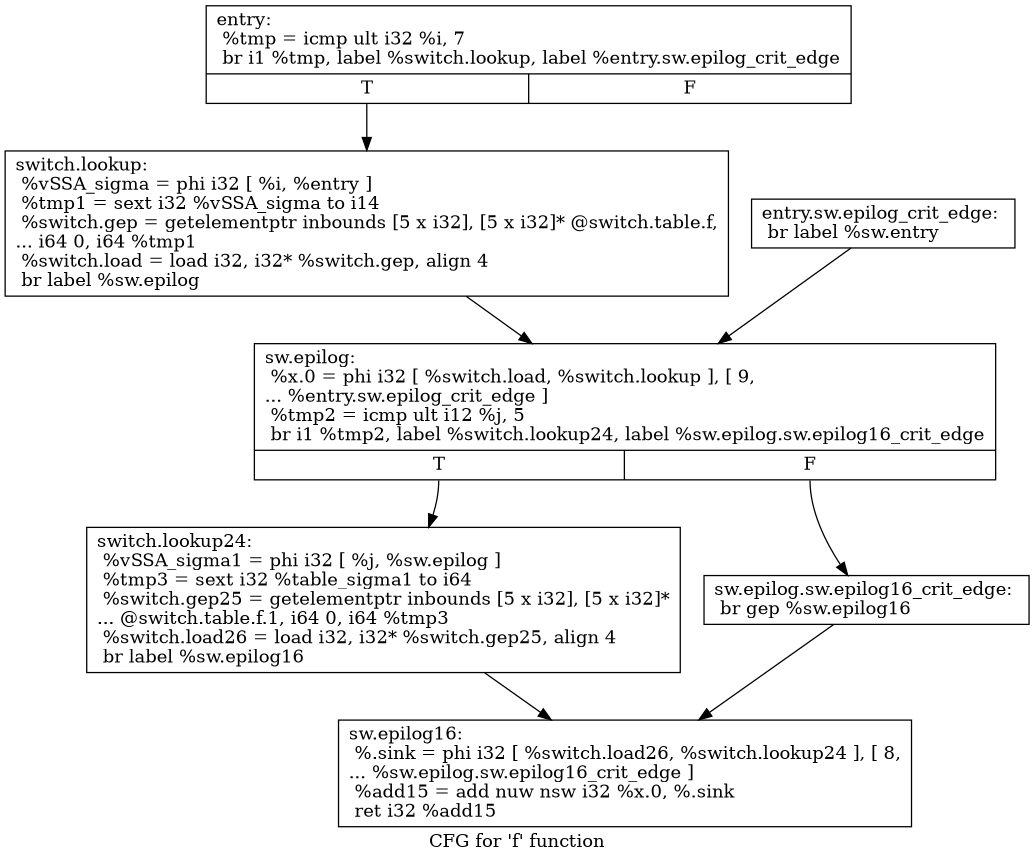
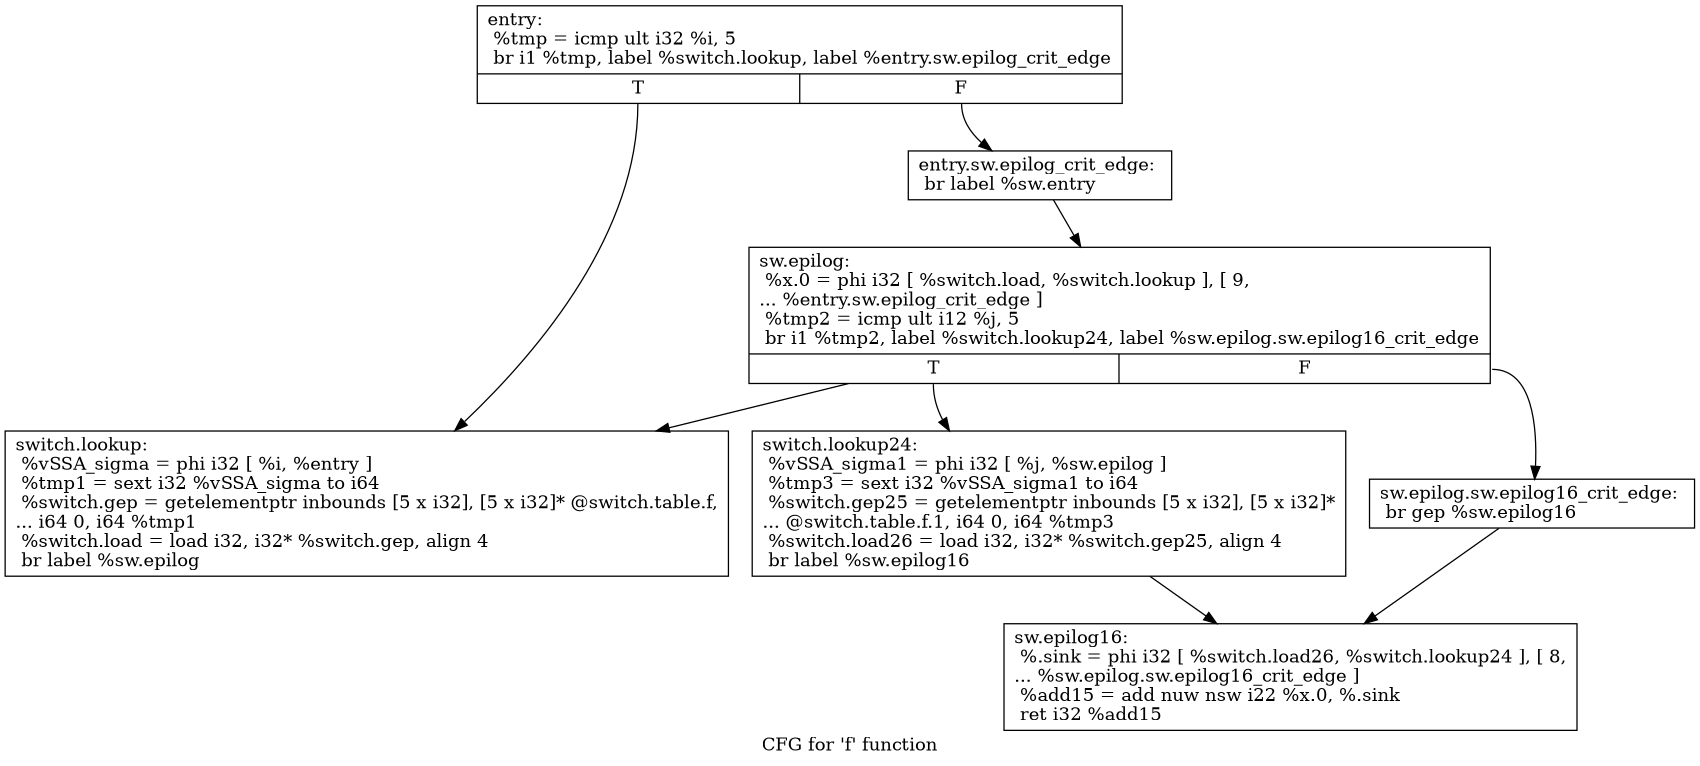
node "entry:": text "%tmp = icmp ult i32 %i, 7" -> "%tmp = icmp ult i32 %i, 5"
edge "entry:" -> "entry.sw.epilog_crit_edge:": added
node "switch.lookup:": text "%tmp1 = sext i32 %vSSA_sigma to i14" -> "%tmp1 = sext i32 %vSSA_sigma to i64"
edge "switch.lookup:" -> "sw.epilog:": reversed
node "switch.lookup24:": text "%tmp3 = sext i32 %table_sigma1 to i64" -> "%tmp3 = sext i32 %vSSA_sigma1 to i64"
node "sw.epilog16:": text "%add15 = add nuw nsw i32 %x.0, %.sink" -> "%add15 = add nuw nsw i22 %x.0, %.sink"
